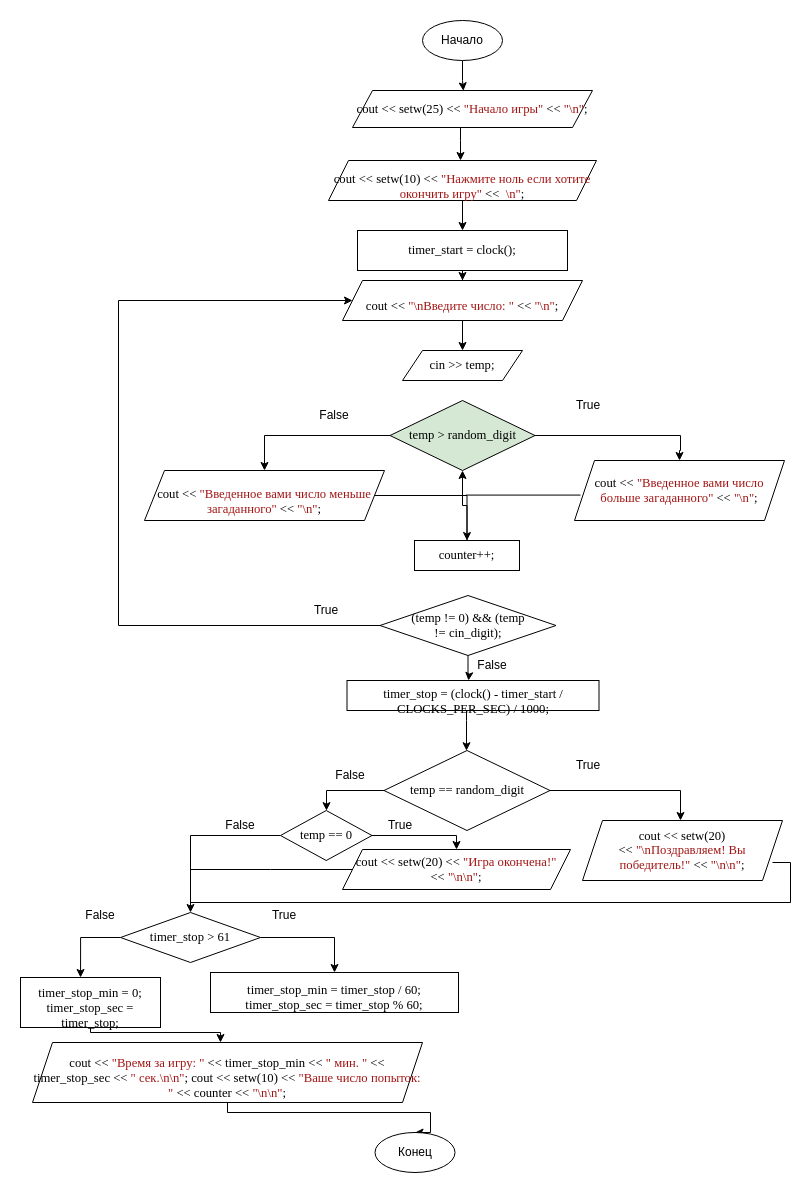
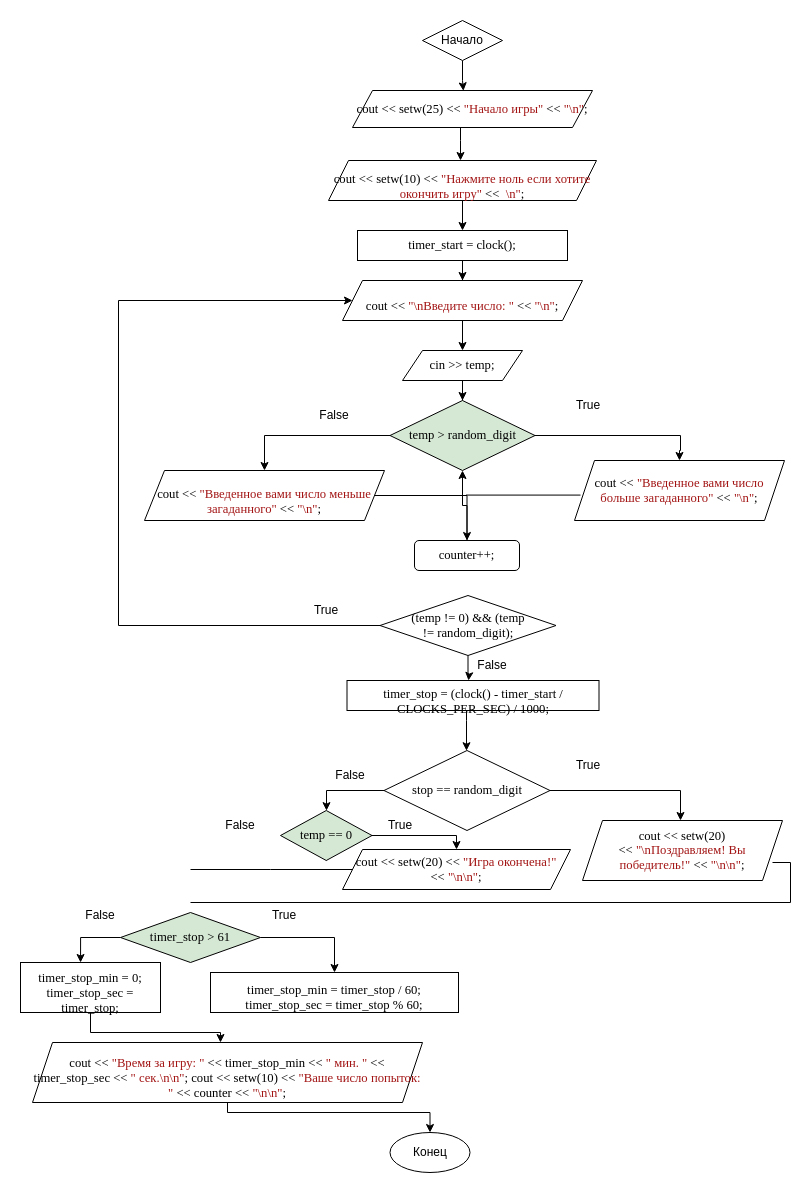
node "Начало": shape ellipse -> diamond
node "timer_start = clock();": size 210x40 -> 210x30
edge "cin >> temp;" -> "temp > random_digit": added
node "counter++;": shape rectangle -> rounded rectangle
node "(temp != 0) && (temp != cin_digit);": label "(temp != 0) && (temp != cin_digit);" -> "(temp != 0) && (temp != random_digit);"
node "temp == random_digit": label "temp == random_digit" -> "stop == random_digit"
edge "temp == 0" -> "timer_stop > 61": removed
node "temp == 0": fillcolor #ffffff -> #d5e8d4
node "timer_stop > 61": fillcolor #ffffff -> #d5e8d4
node "timer_stop_min = 0; timer_stop_sec = timer_stop;": moved (91, 1003) -> (91, 988)
node "Конец": moved (415, 1153) -> (430, 1153)
